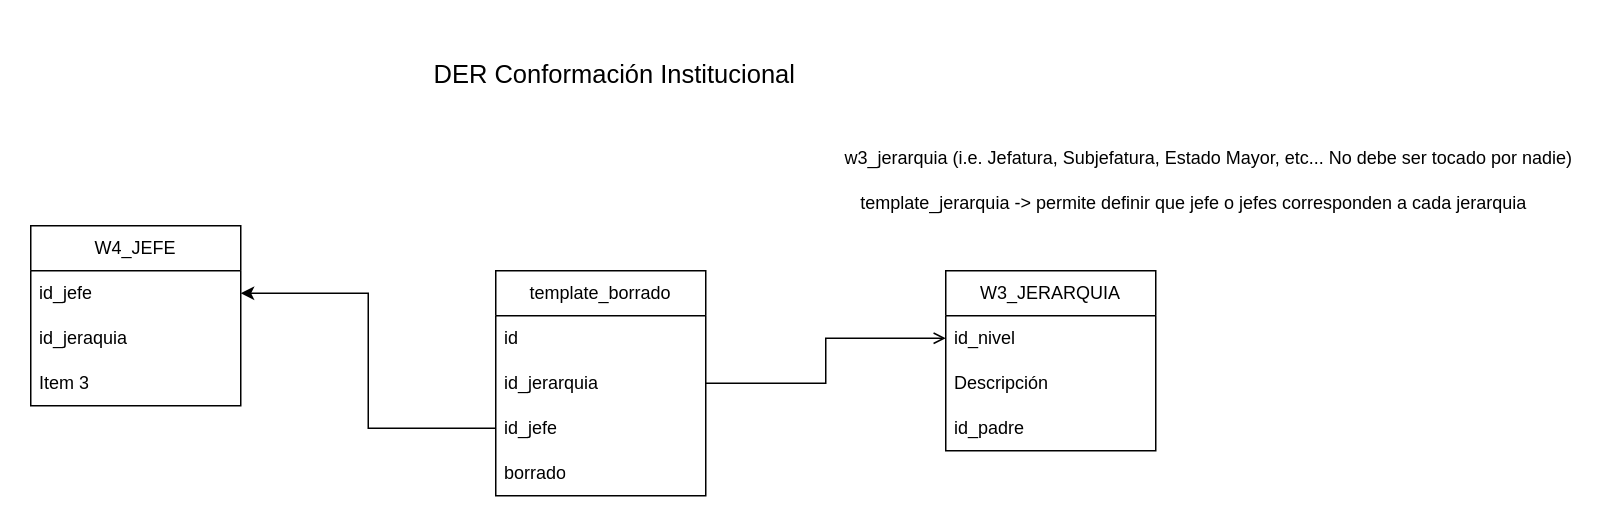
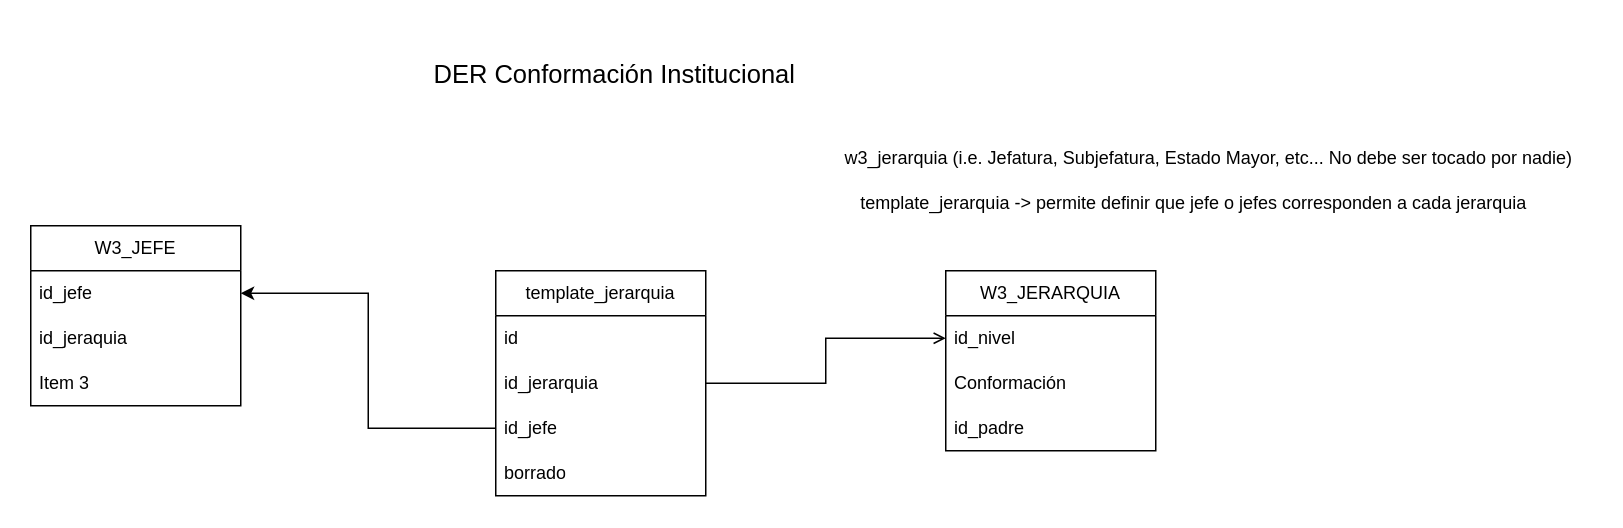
node "W4_JEFE": label "W4_JEFE" -> "W3_JEFE"
node "template_borrado": label "template_borrado" -> "template_jerarquia"
node "Descripción": label "Descripción" -> "Conformación"
